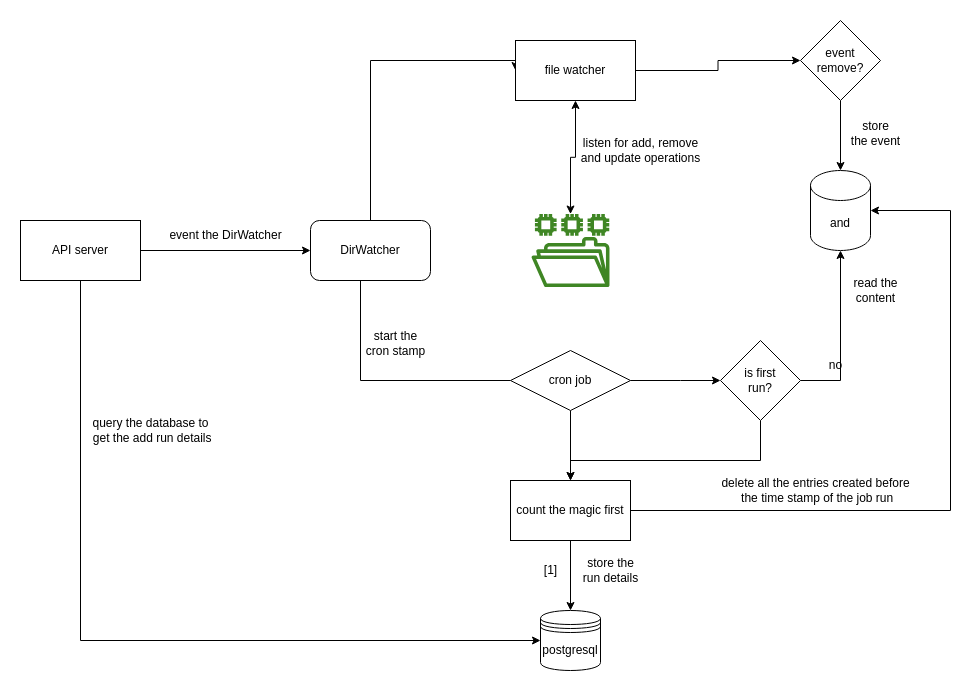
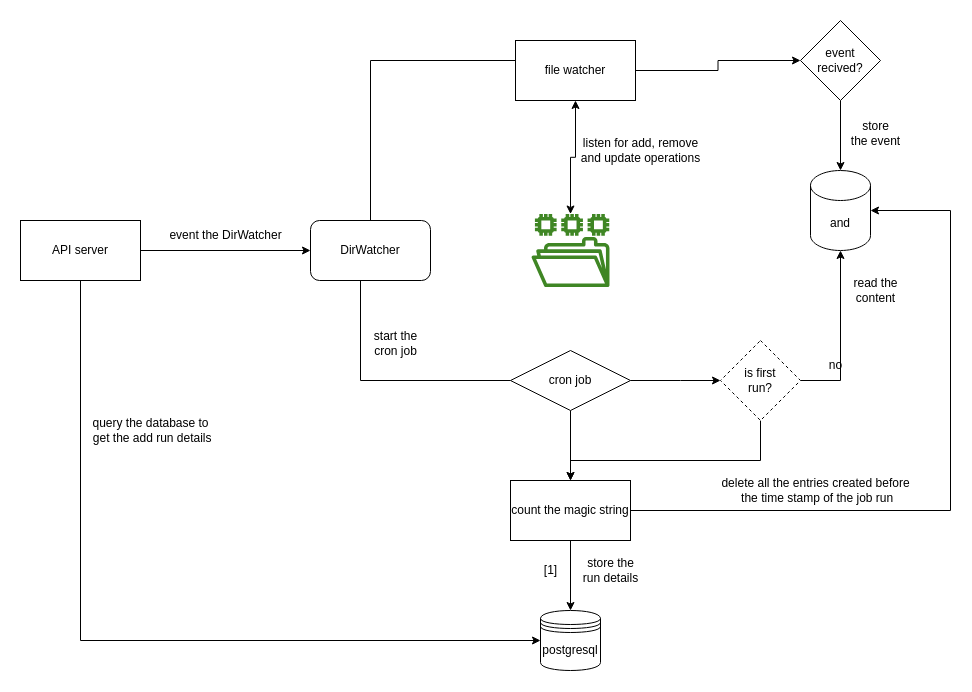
edge "DirWatcher" -> "file watcher": arrowhead classic -> none
node "event remove?": label "event remove?" -> "event recived?"
node "start the cron stamp": label "start the cron stamp" -> "start the cron job"
node "is first run?": style solid -> dashed
node "count the magic first": label "count the magic first" -> "count the magic string"
